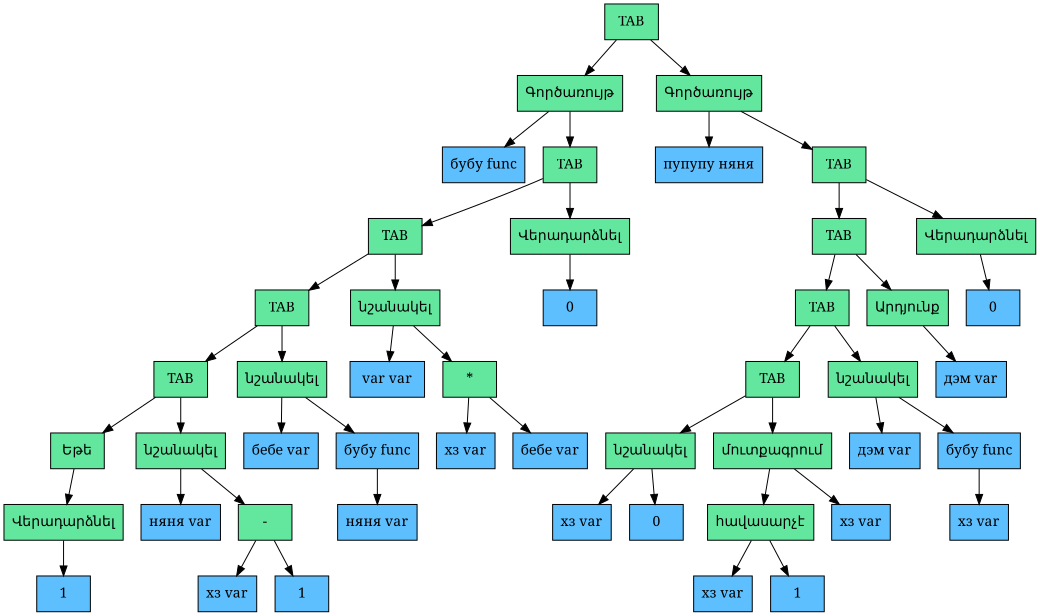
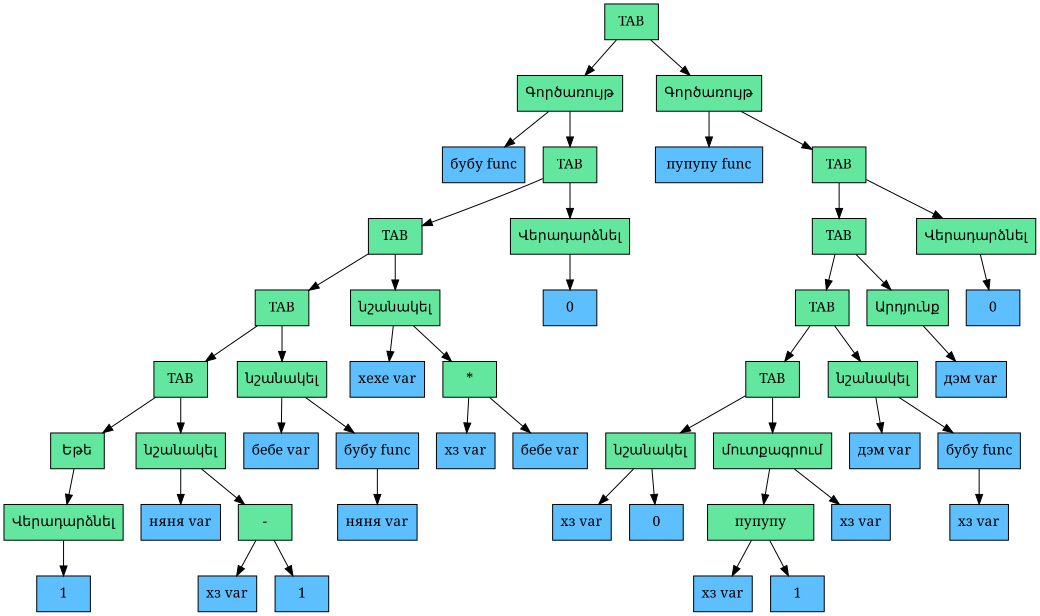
node "пупупу няня": label "пупупу няня" -> "пупупу func"
node "var var": label "var var" -> "хехе var"
node "հավասարչէ": label "հավասարչէ" -> "пупупу"
